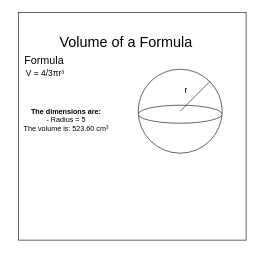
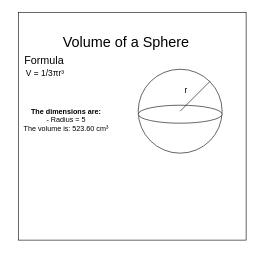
node "Volume of a Formula": label "Volume of a Formula" -> "Volume of a Sphere"
node "Formula V = 4/3πr³": label "Formula V = 4/3πr³" -> "Formula V = 1/3πr³"
